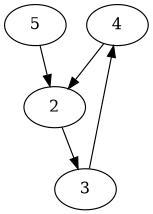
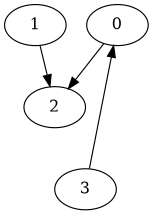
node "5": label "5" -> "1"
node "4": label "4" -> "0"
edge "2" -> "3": removed
